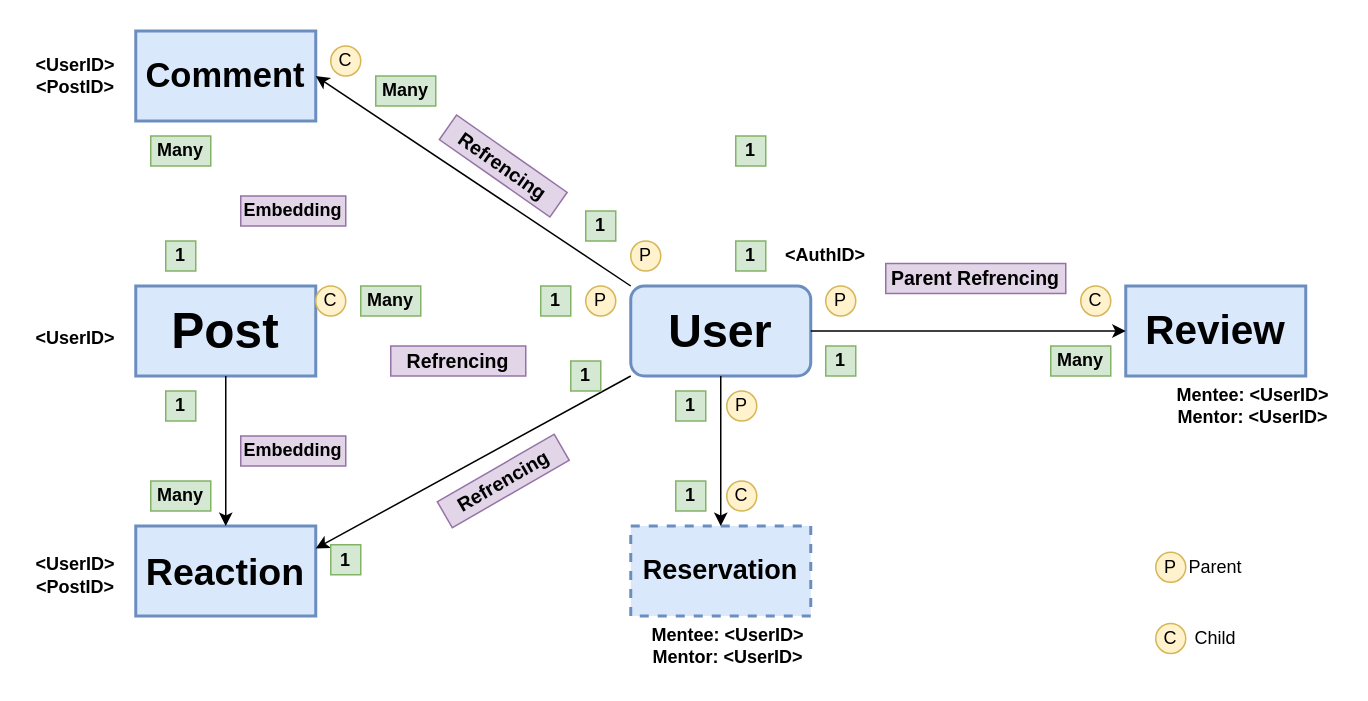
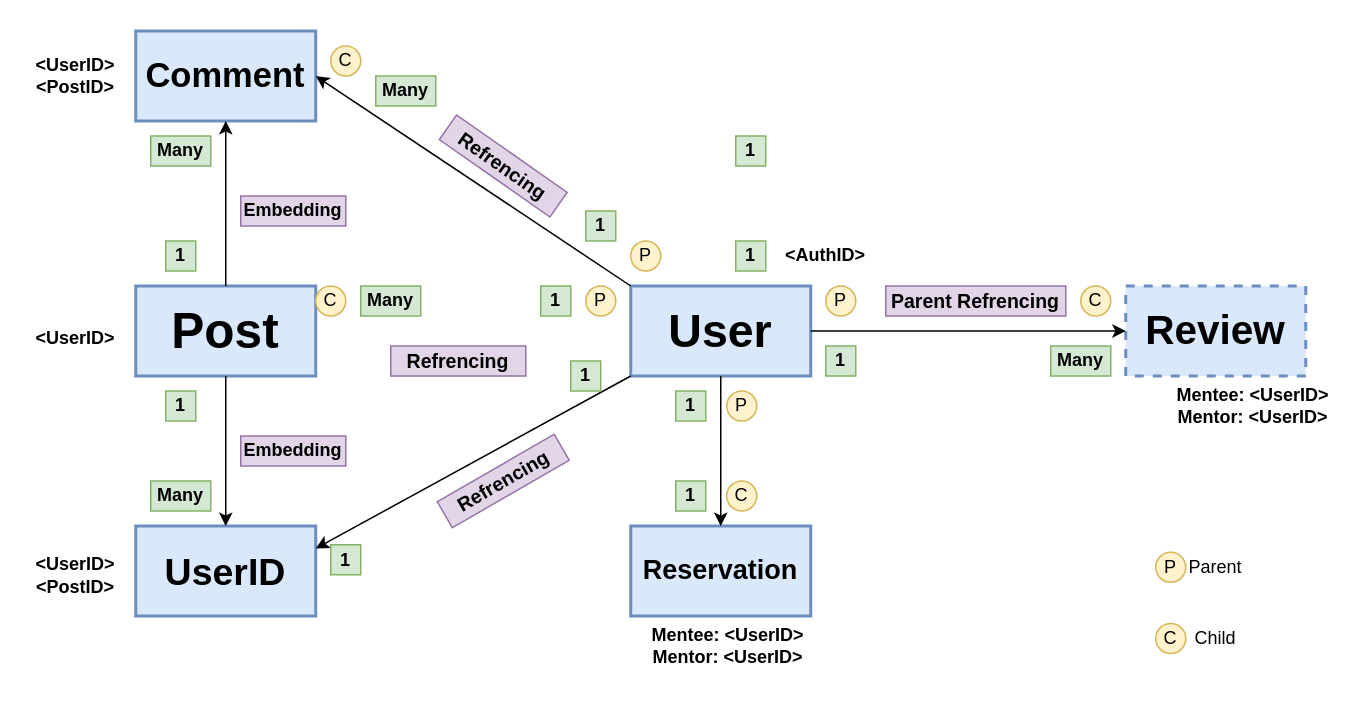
edge "Post" -> "Comment": added
node "Parent Refrencing": moved (976, 278) -> (976, 301)
node "User": shape rounded rectangle -> rectangle
node "Review": style solid -> dashed
node "Reaction": label "Reaction" -> "UserID"
node "Reservation": style dashed -> solid
